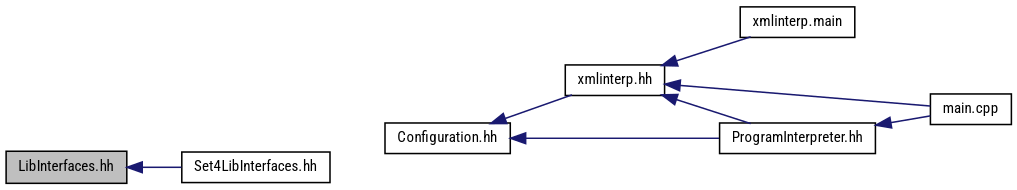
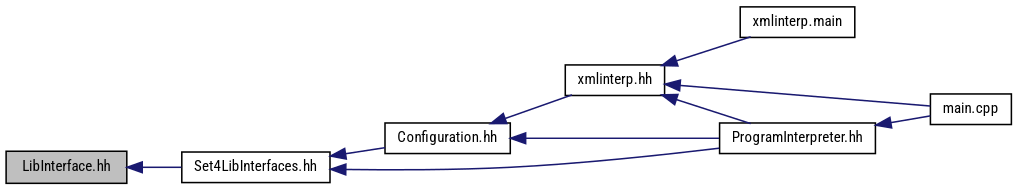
edge "Configuration.hh" -> "Set4LibInterfaces.hh": added
edge "ProgramInterpreter.hh" -> "Set4LibInterfaces.hh": added
node "LibInterfaces.hh": label "LibInterfaces.hh" -> "LibInterface.hh"
